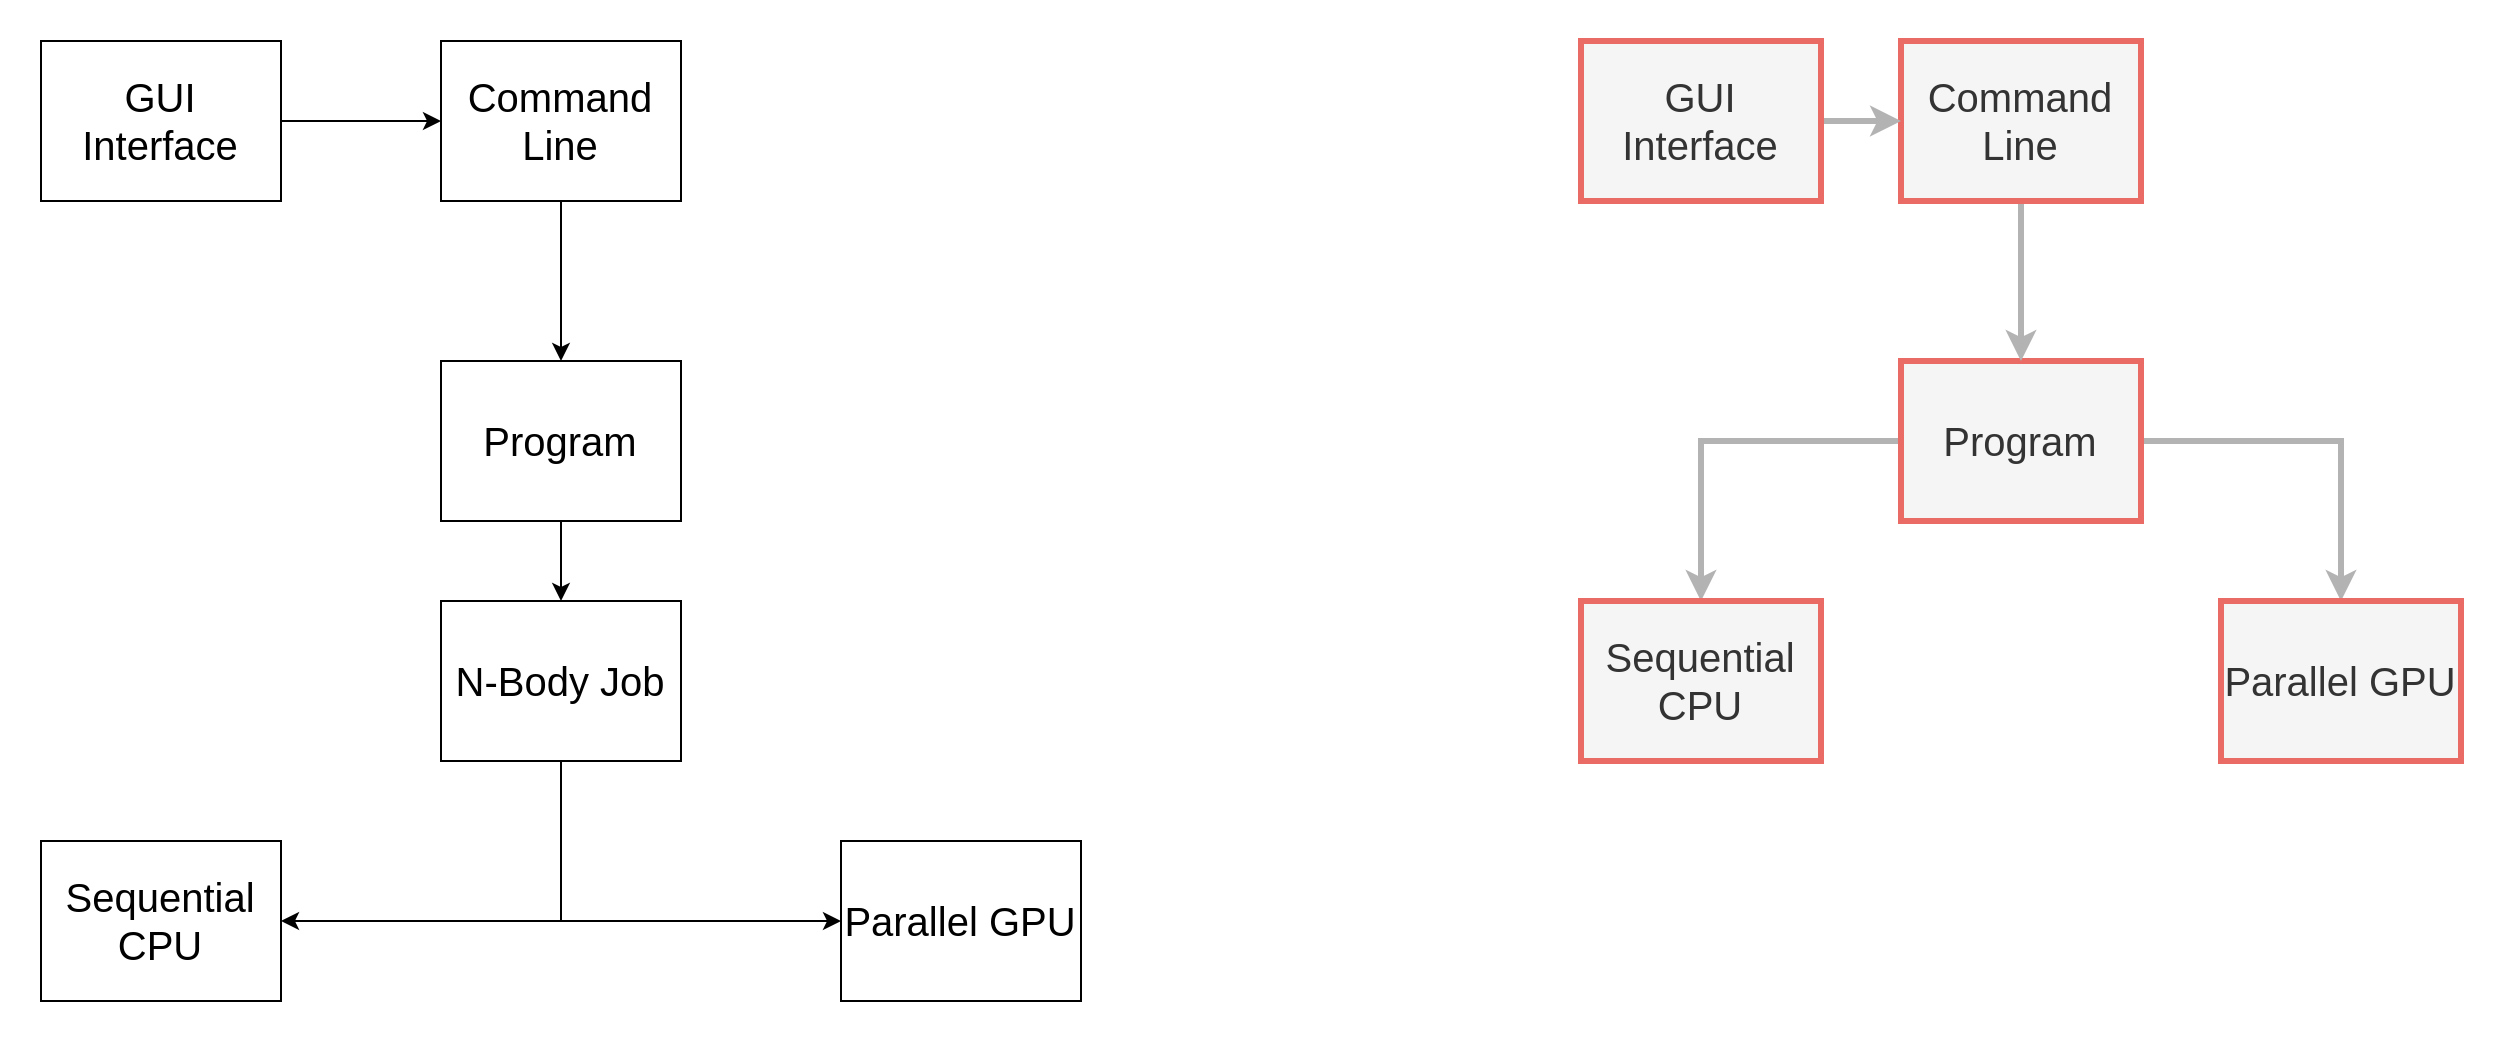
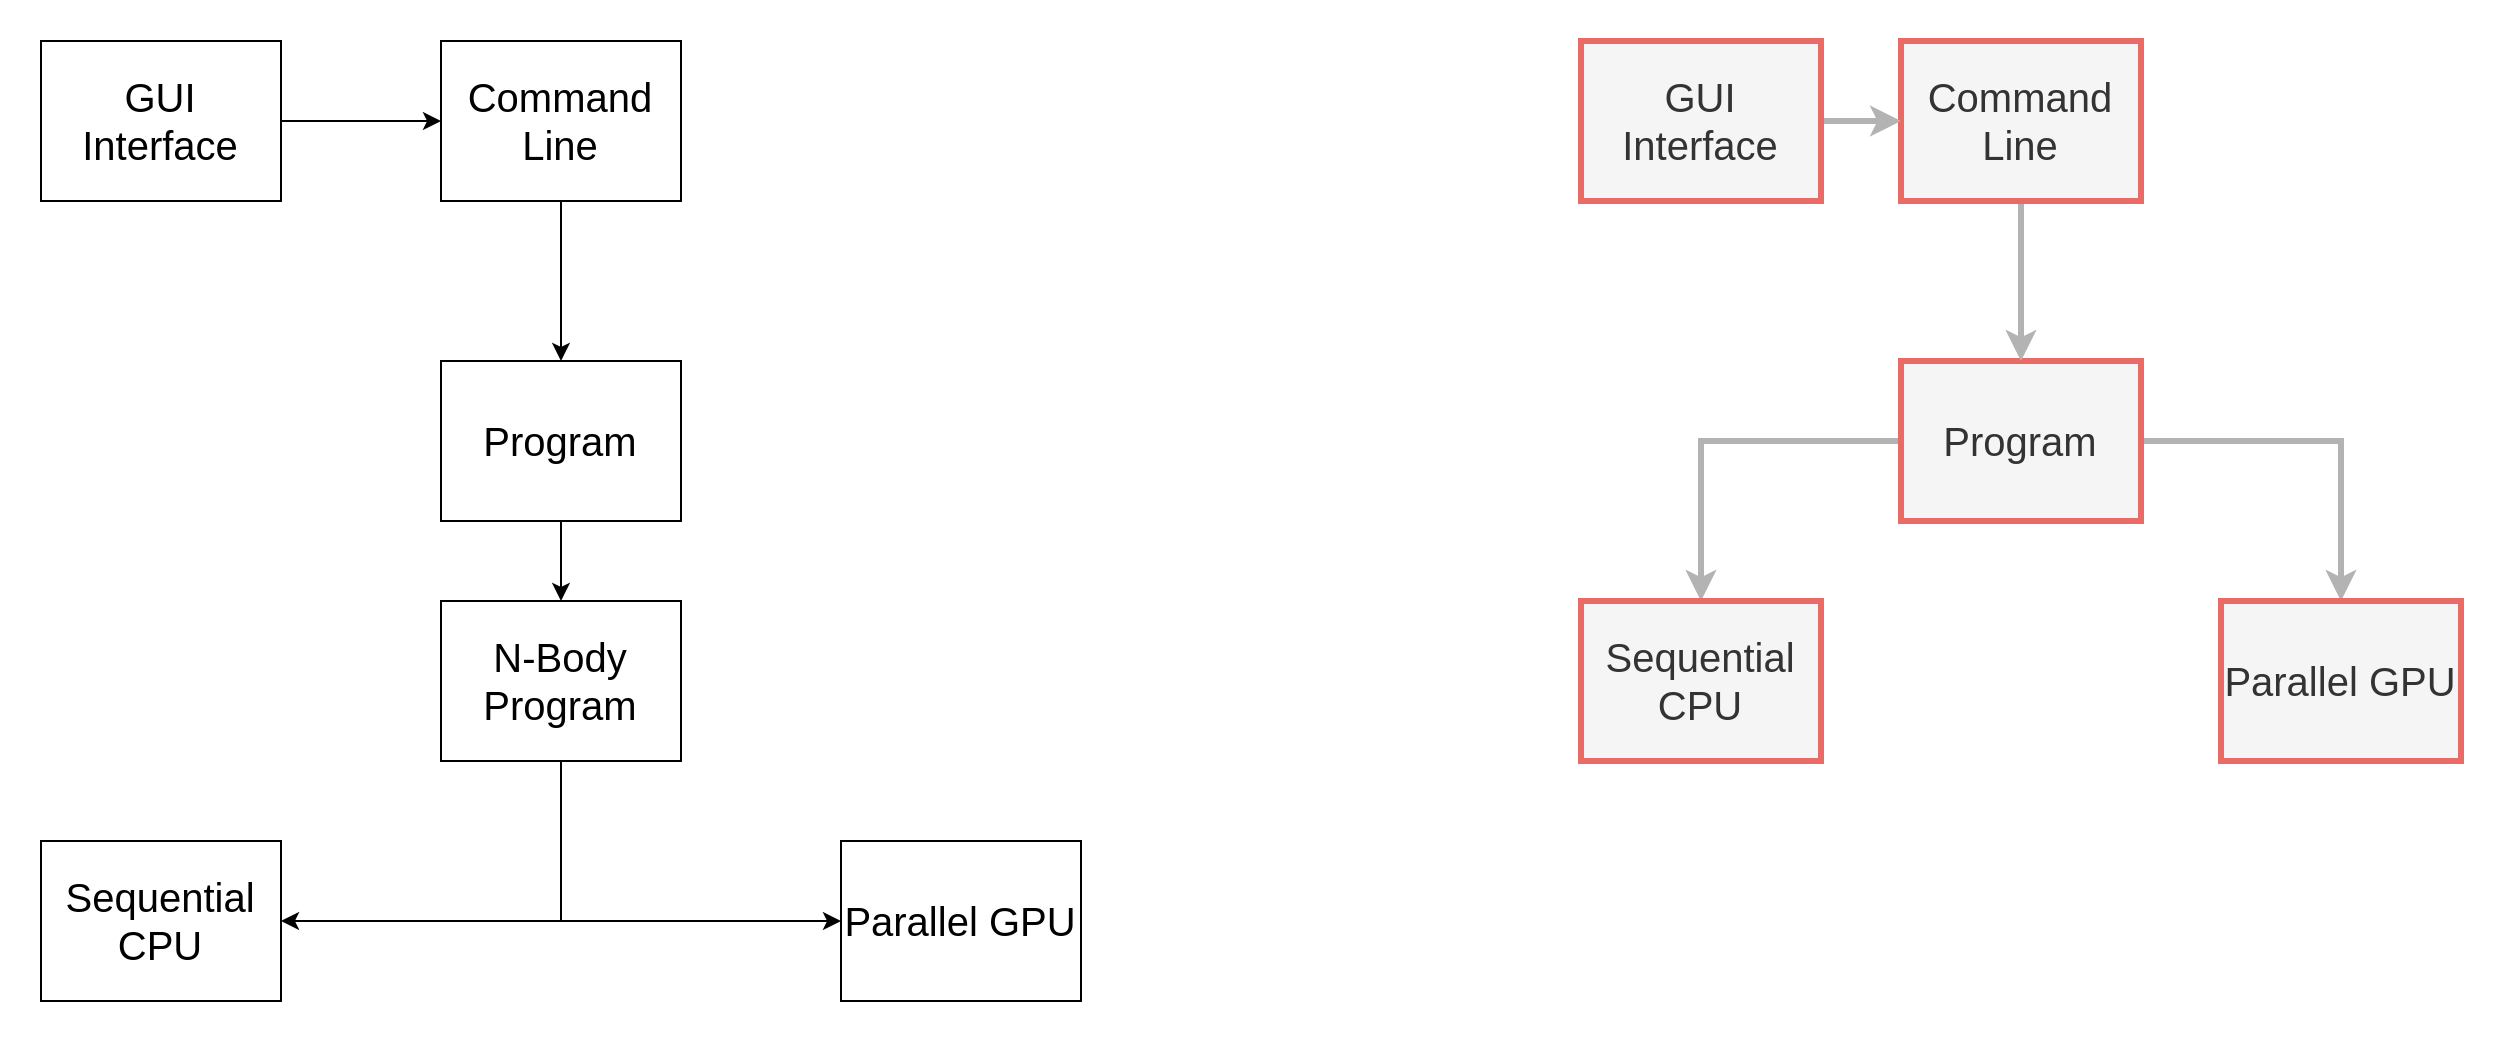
node "N-Body Job": label "N-Body Job" -> "N-Body Program"
